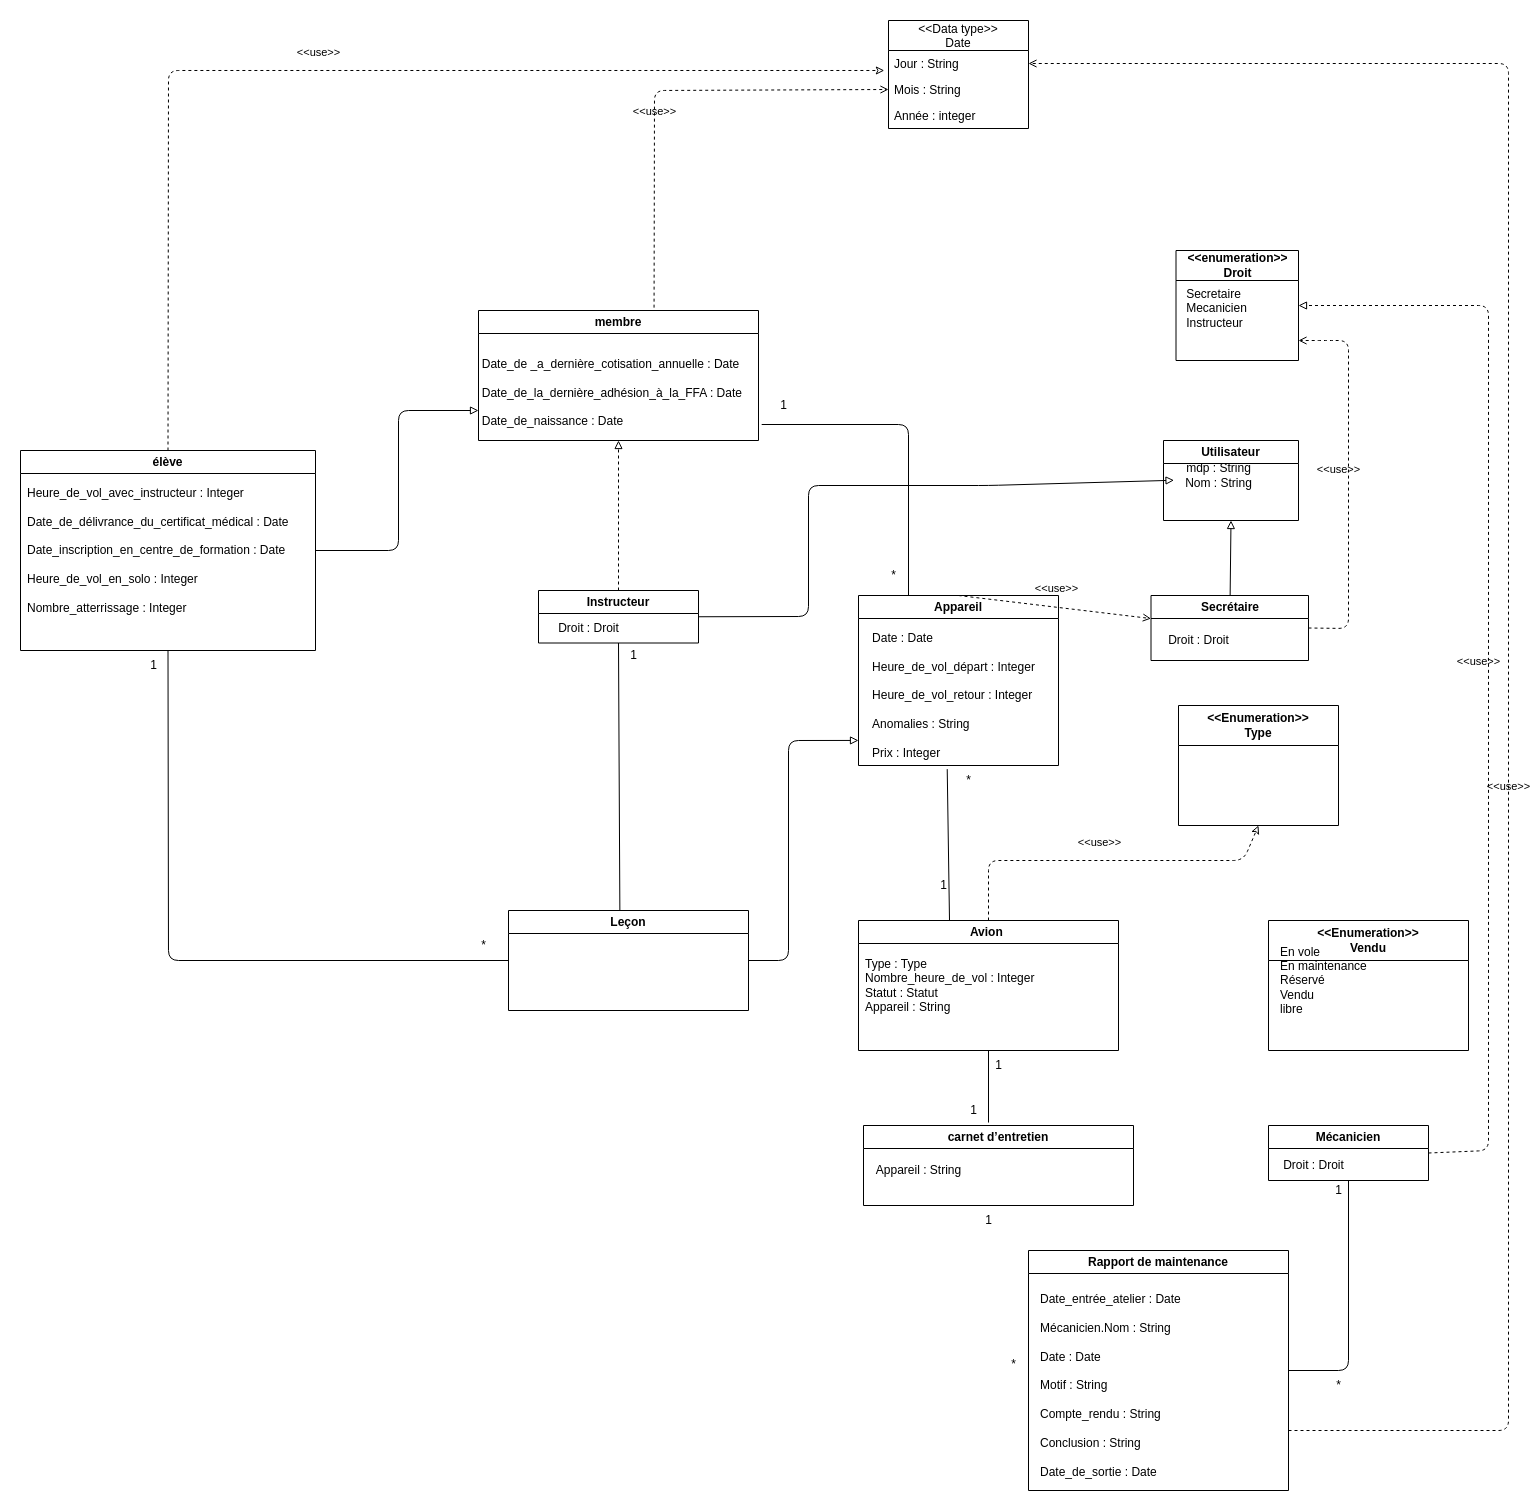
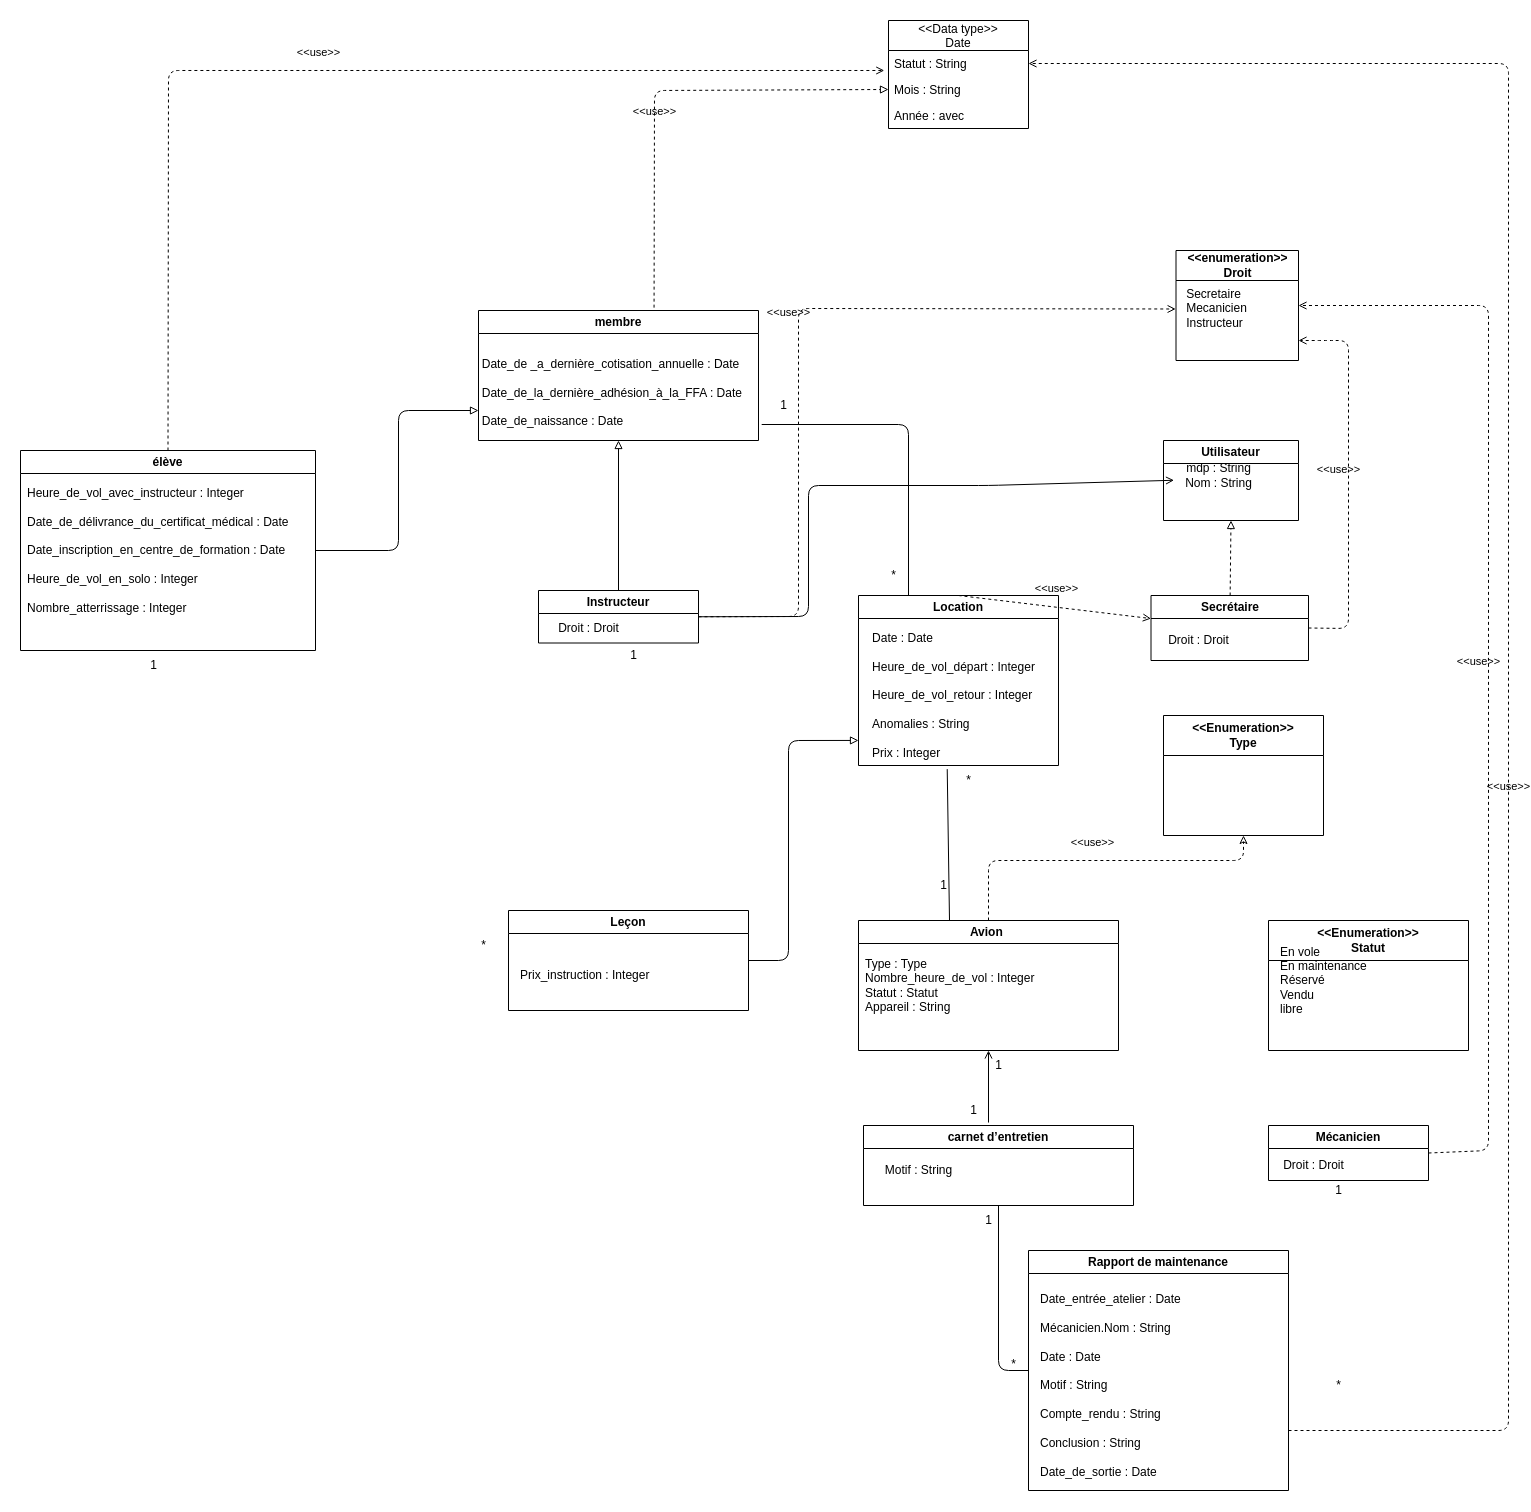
node "Jour : String": label "Jour : String" -> "Statut : String"
edge "élève" -> "Mois : String": arrowhead classic -> open
edge "membre" -> "Mois : String": arrowhead open -> block
node "Année : integer": label "Année : integer" -> "Année : avec"
edge "Mécanicien" -> "<<enumeration>> Droit": arrowhead block -> open
edge "Instructeur" -> "Secretaire Mecanicien Instructeur": added, label "<<use>>"
edge "Instructeur" -> "mdp : String Nom : String": arrowhead block -> open
edge "Instructeur" -> "membre": style dashed -> solid
edge "Secrétaire" -> "Utilisateur": style solid -> dashed
node "Appareil": label "Appareil" -> "Location"
node "<<Enumeration>> Type": moved (1259, 766) -> (1244, 776)
edge "Instructeur" -- "Leçon": removed
node "<<Enumeration>> Vendu": label "<<Enumeration>> Vendu" -> "<<Enumeration>> Statut"
edge "élève" -- "Leçon": removed
node "Prix_instruction : Integer": added
edge "Avion" -- "carnet d’entretien": arrowhead none -> open
node "Appareil : String": label "Appareil : String" -> "Motif : String"
edge "carnet d’entretien" -- "Rapport de maintenance": added
edge "Mécanicien" -- "Rapport de maintenance": removed
